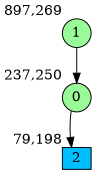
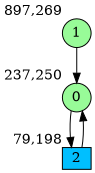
edge "2 79,198" -> "0 237,250": added
